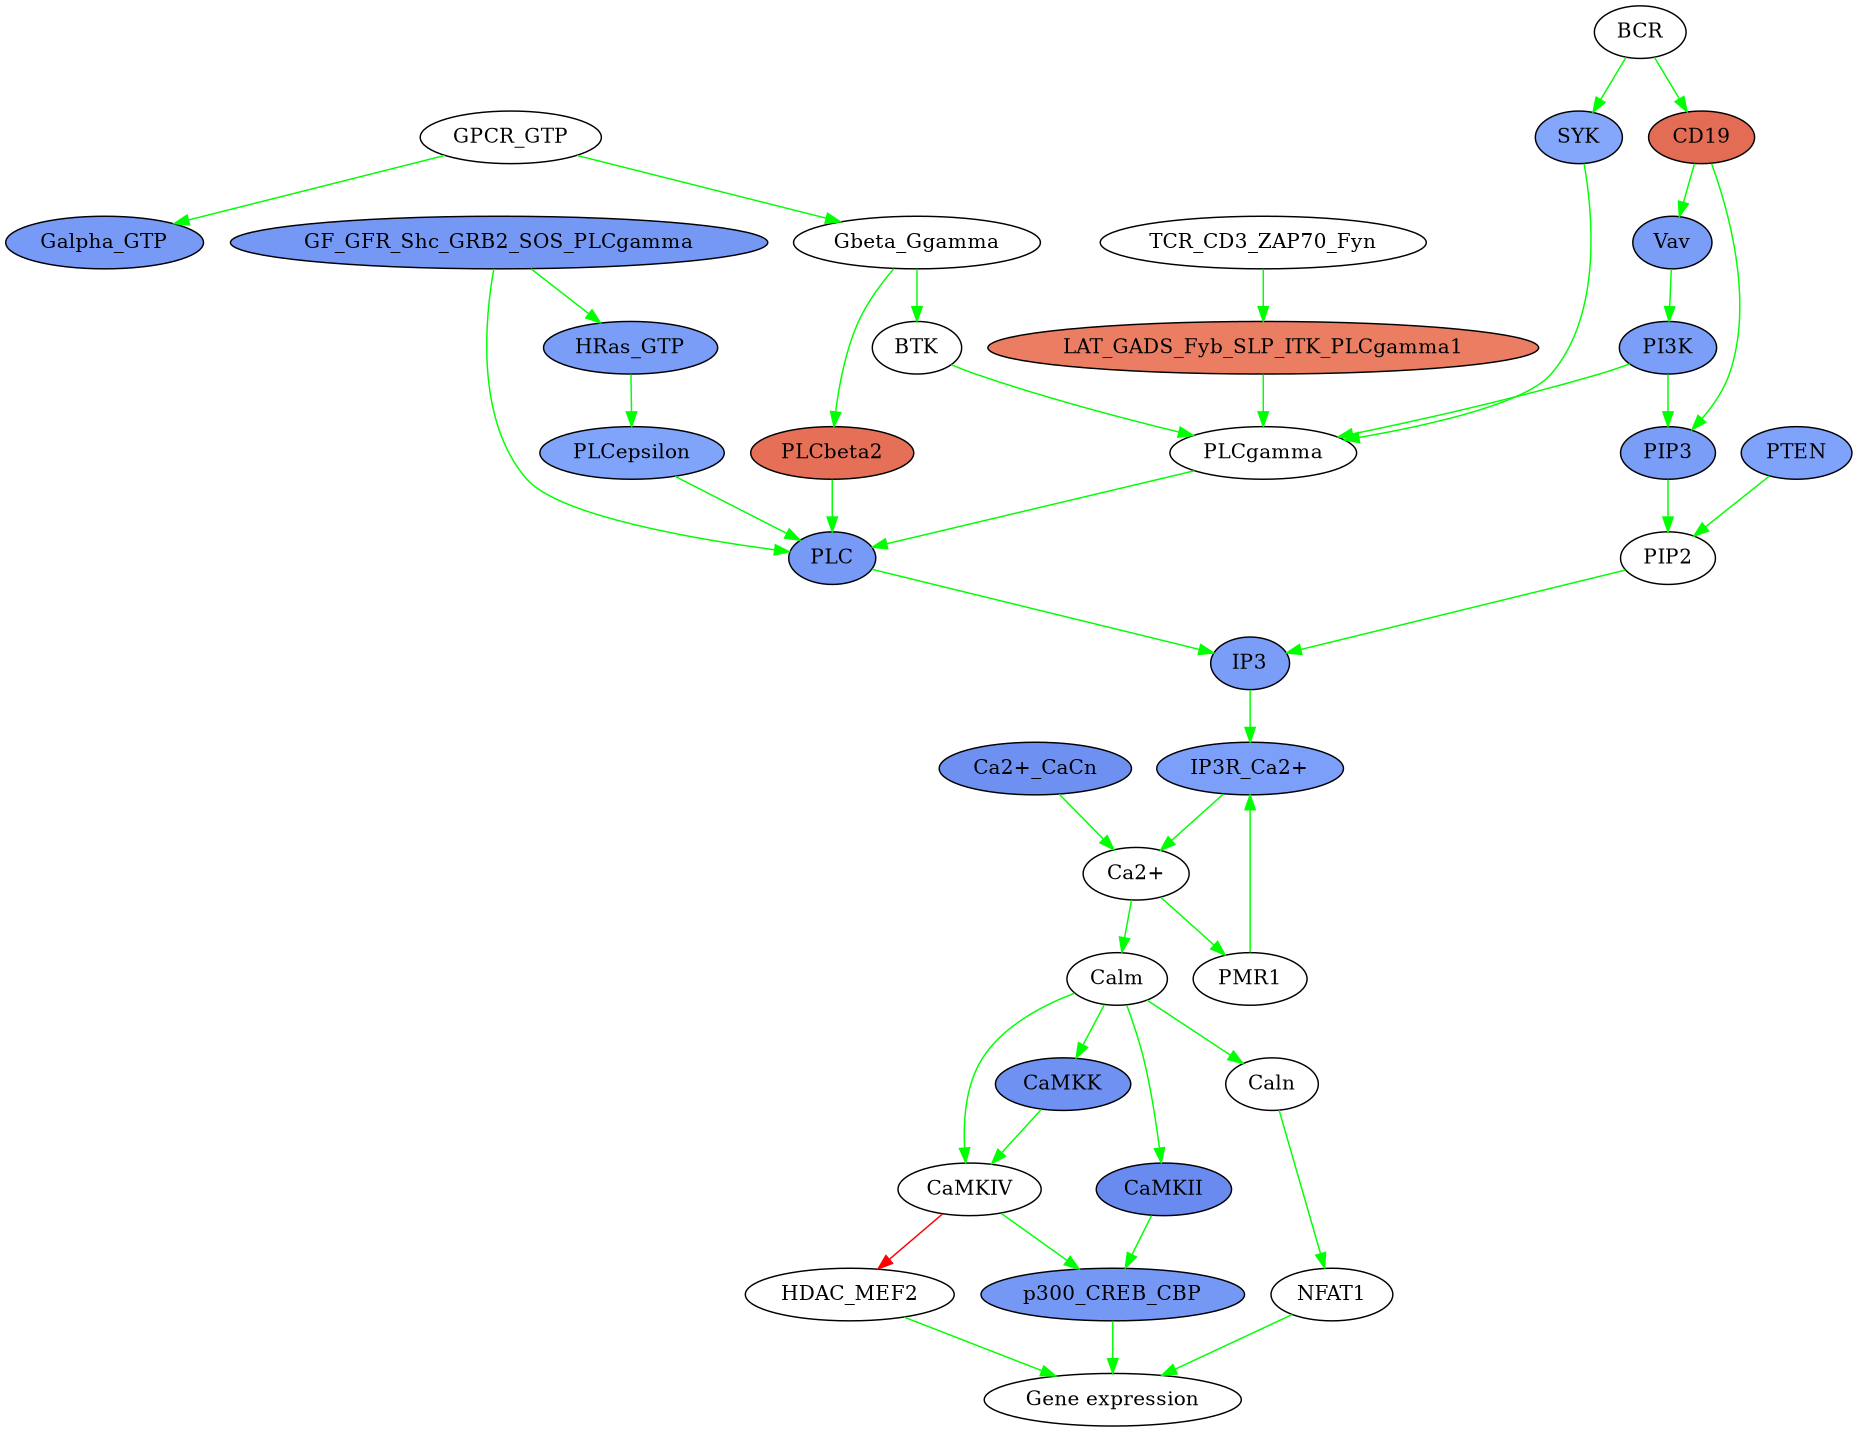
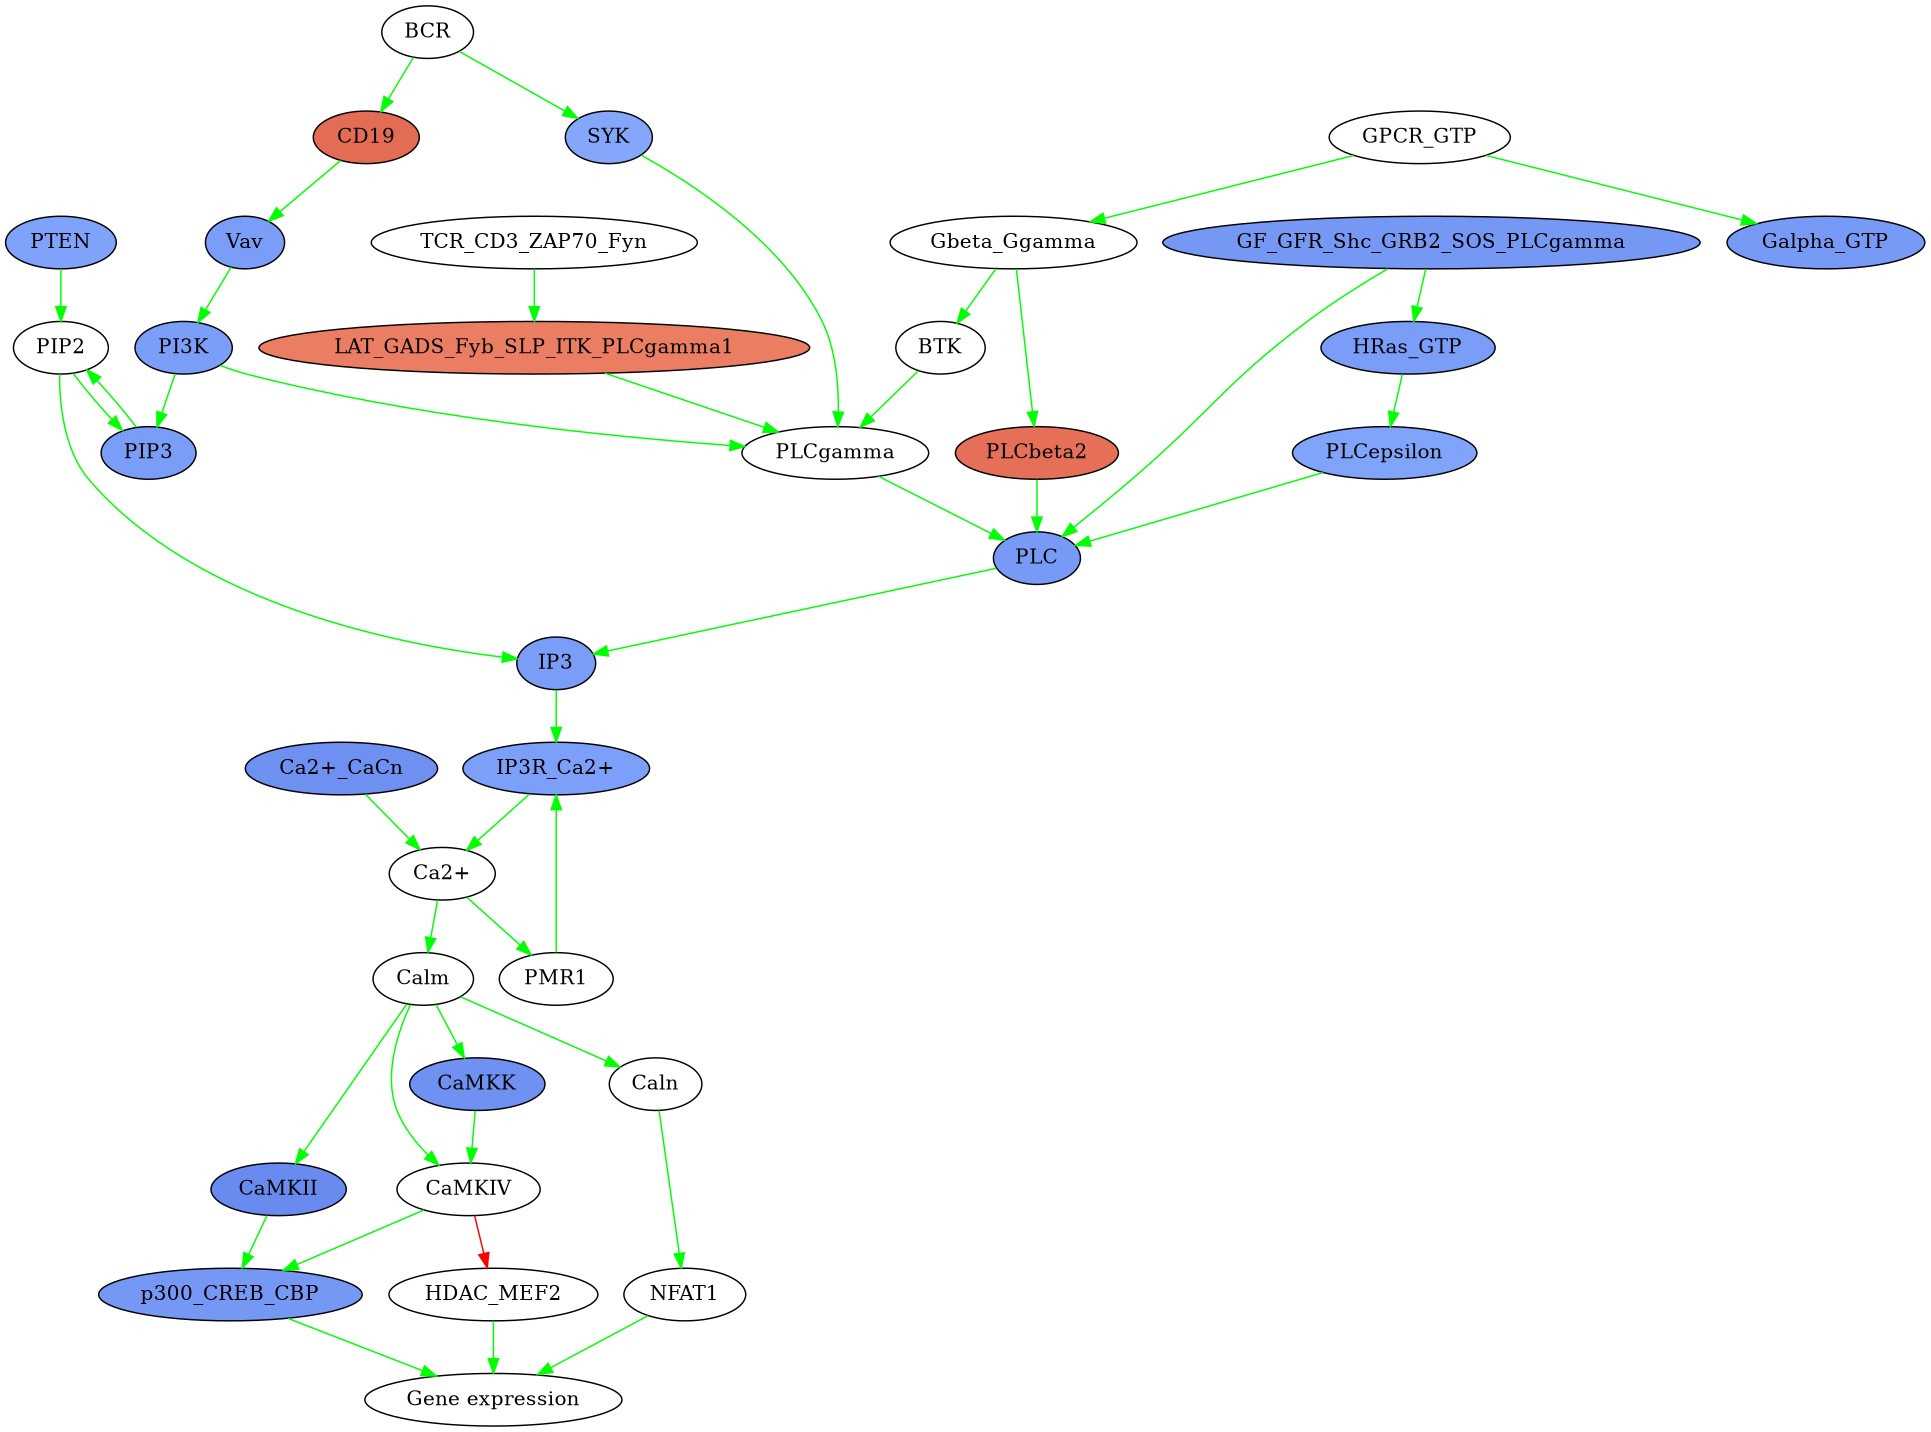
edge "CD19" -> "PIP3": now "PIP2" -> "PIP3"
